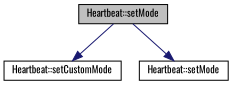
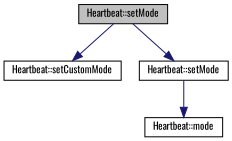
node "Heartbeat::mode": added
